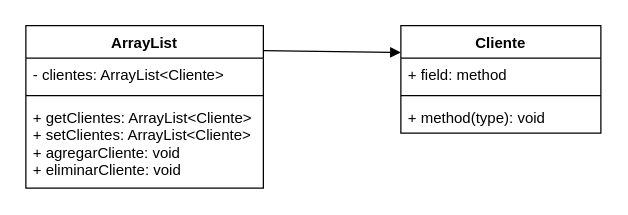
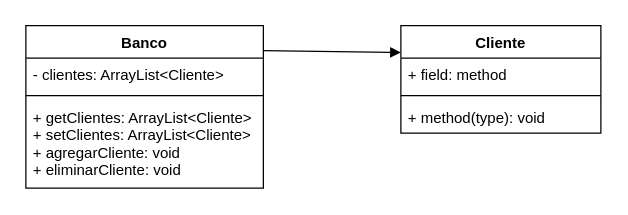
node "ArrayList": label "ArrayList" -> "Banco"
